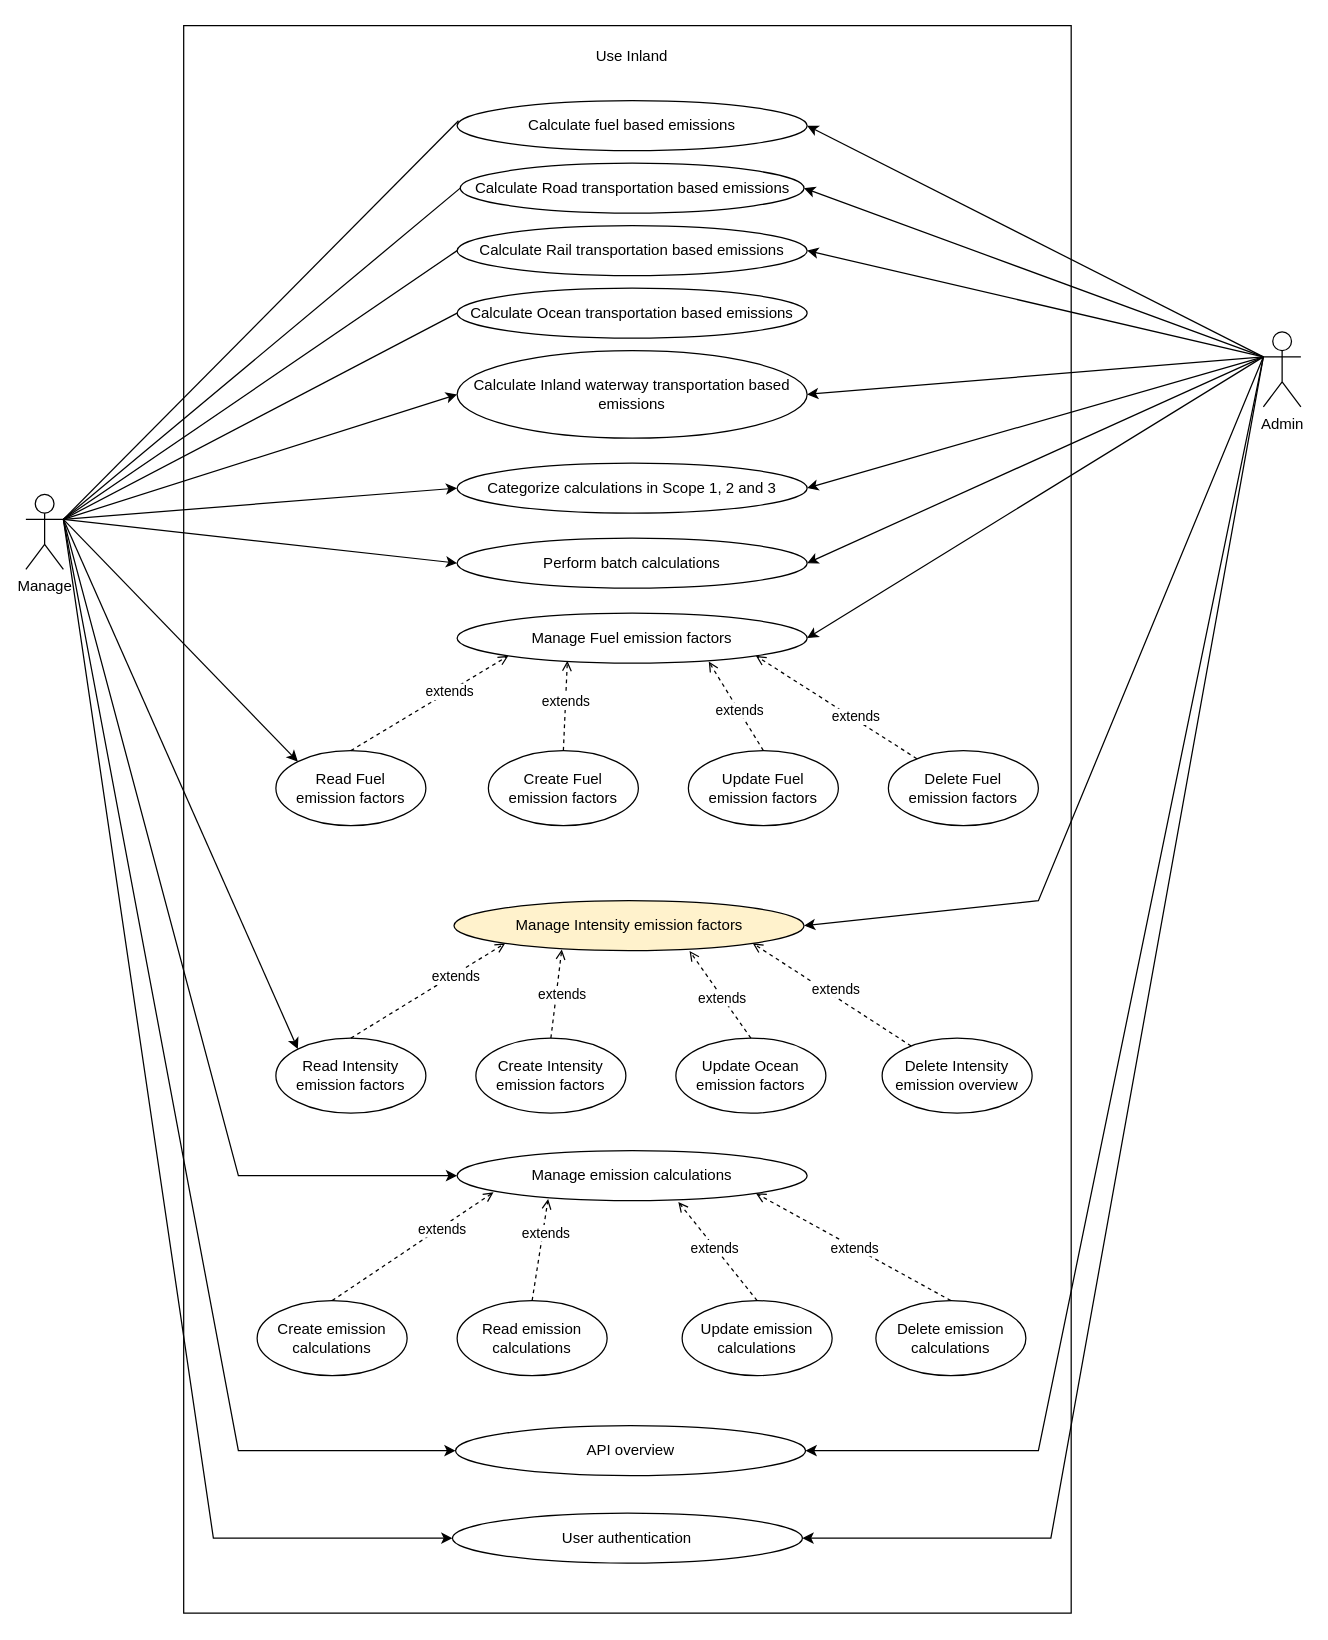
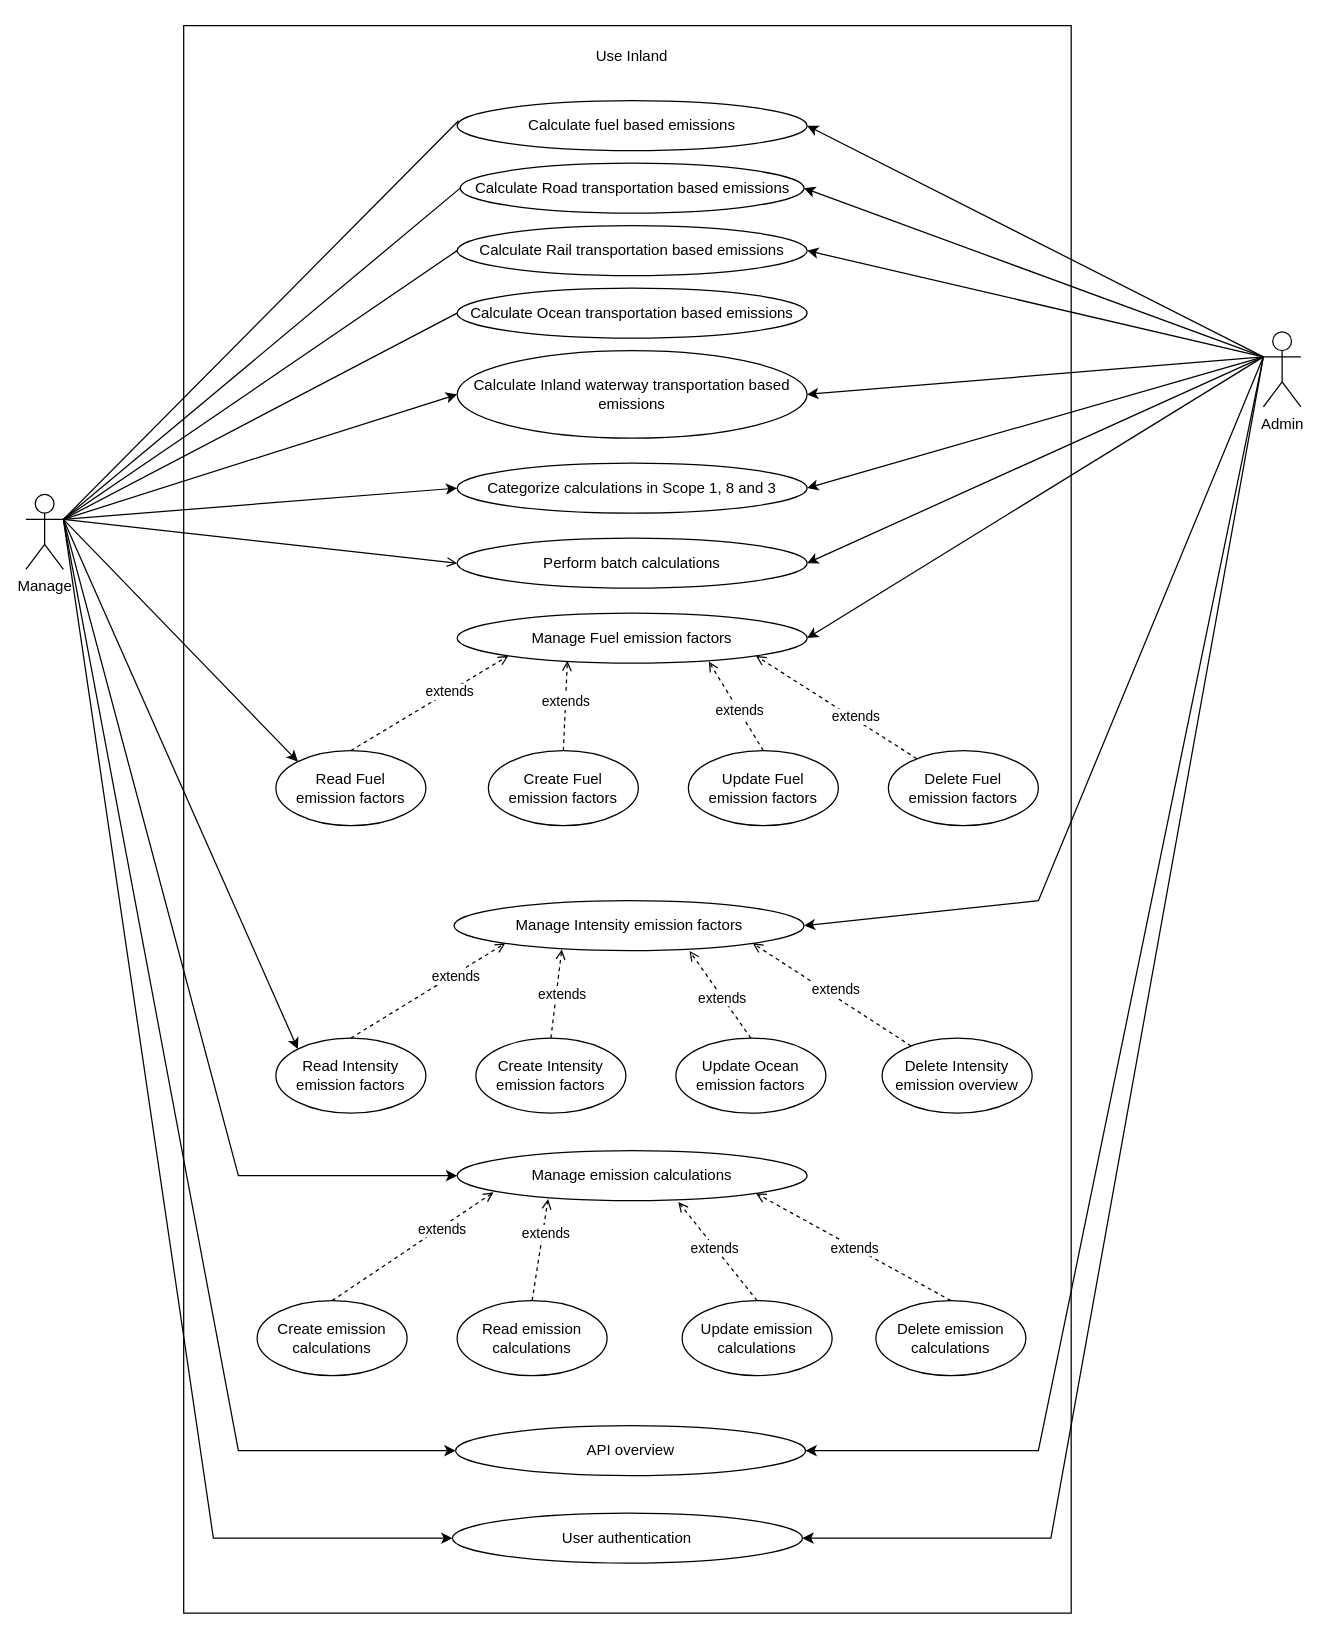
node "Categorize calculations in Scope 1, 2 and 3": label "Categorize calculations in Scope 1, 2 and 3" -> "Categorize calculations in Scope 1, 8 and 3"
edge "Manage" -> "Perform batch calculations": arrowhead classic -> open
node "Manage Intensity emission factors": fillcolor #fff2cc -> #ffffff
